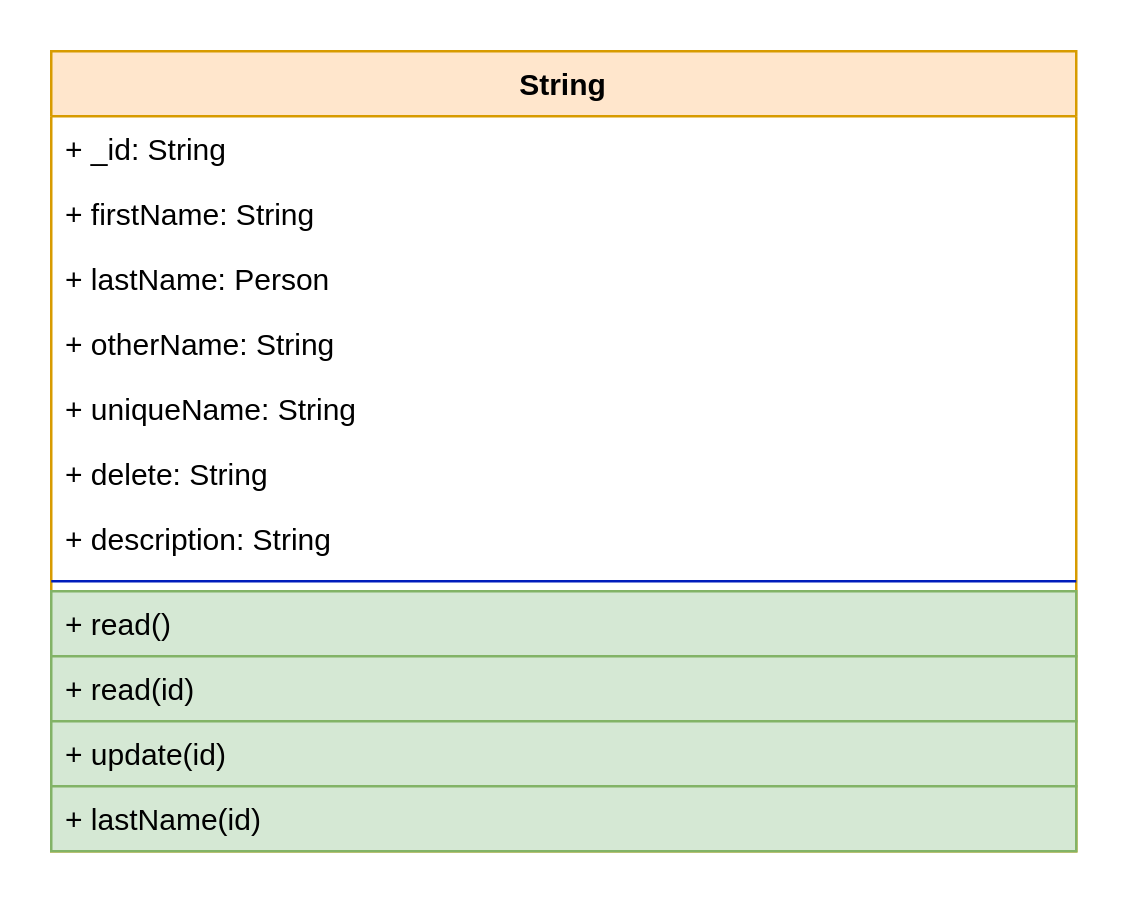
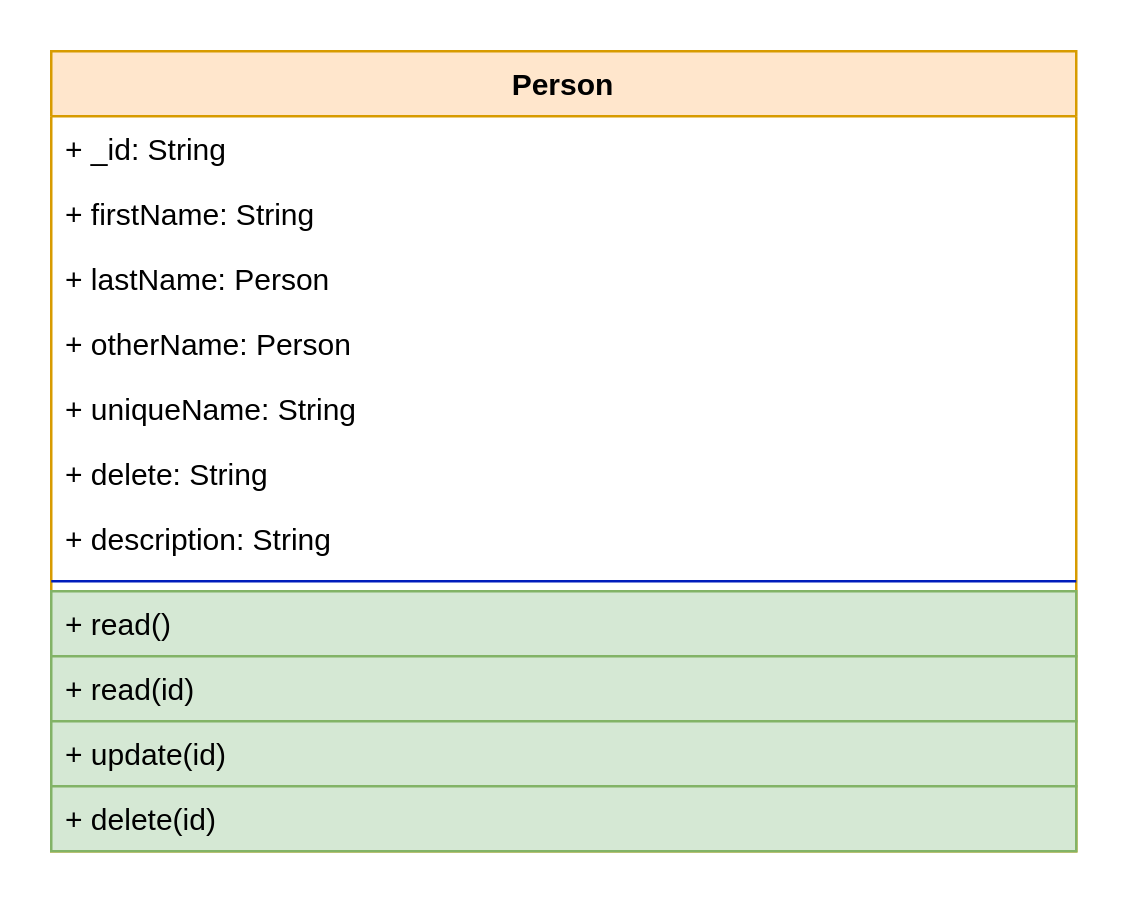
node "String": label "String" -> "Person"
node "+ otherName: String": label "+ otherName: String" -> "+ otherName: Person"
node "+ lastName(id)": label "+ lastName(id)" -> "+ delete(id)"
